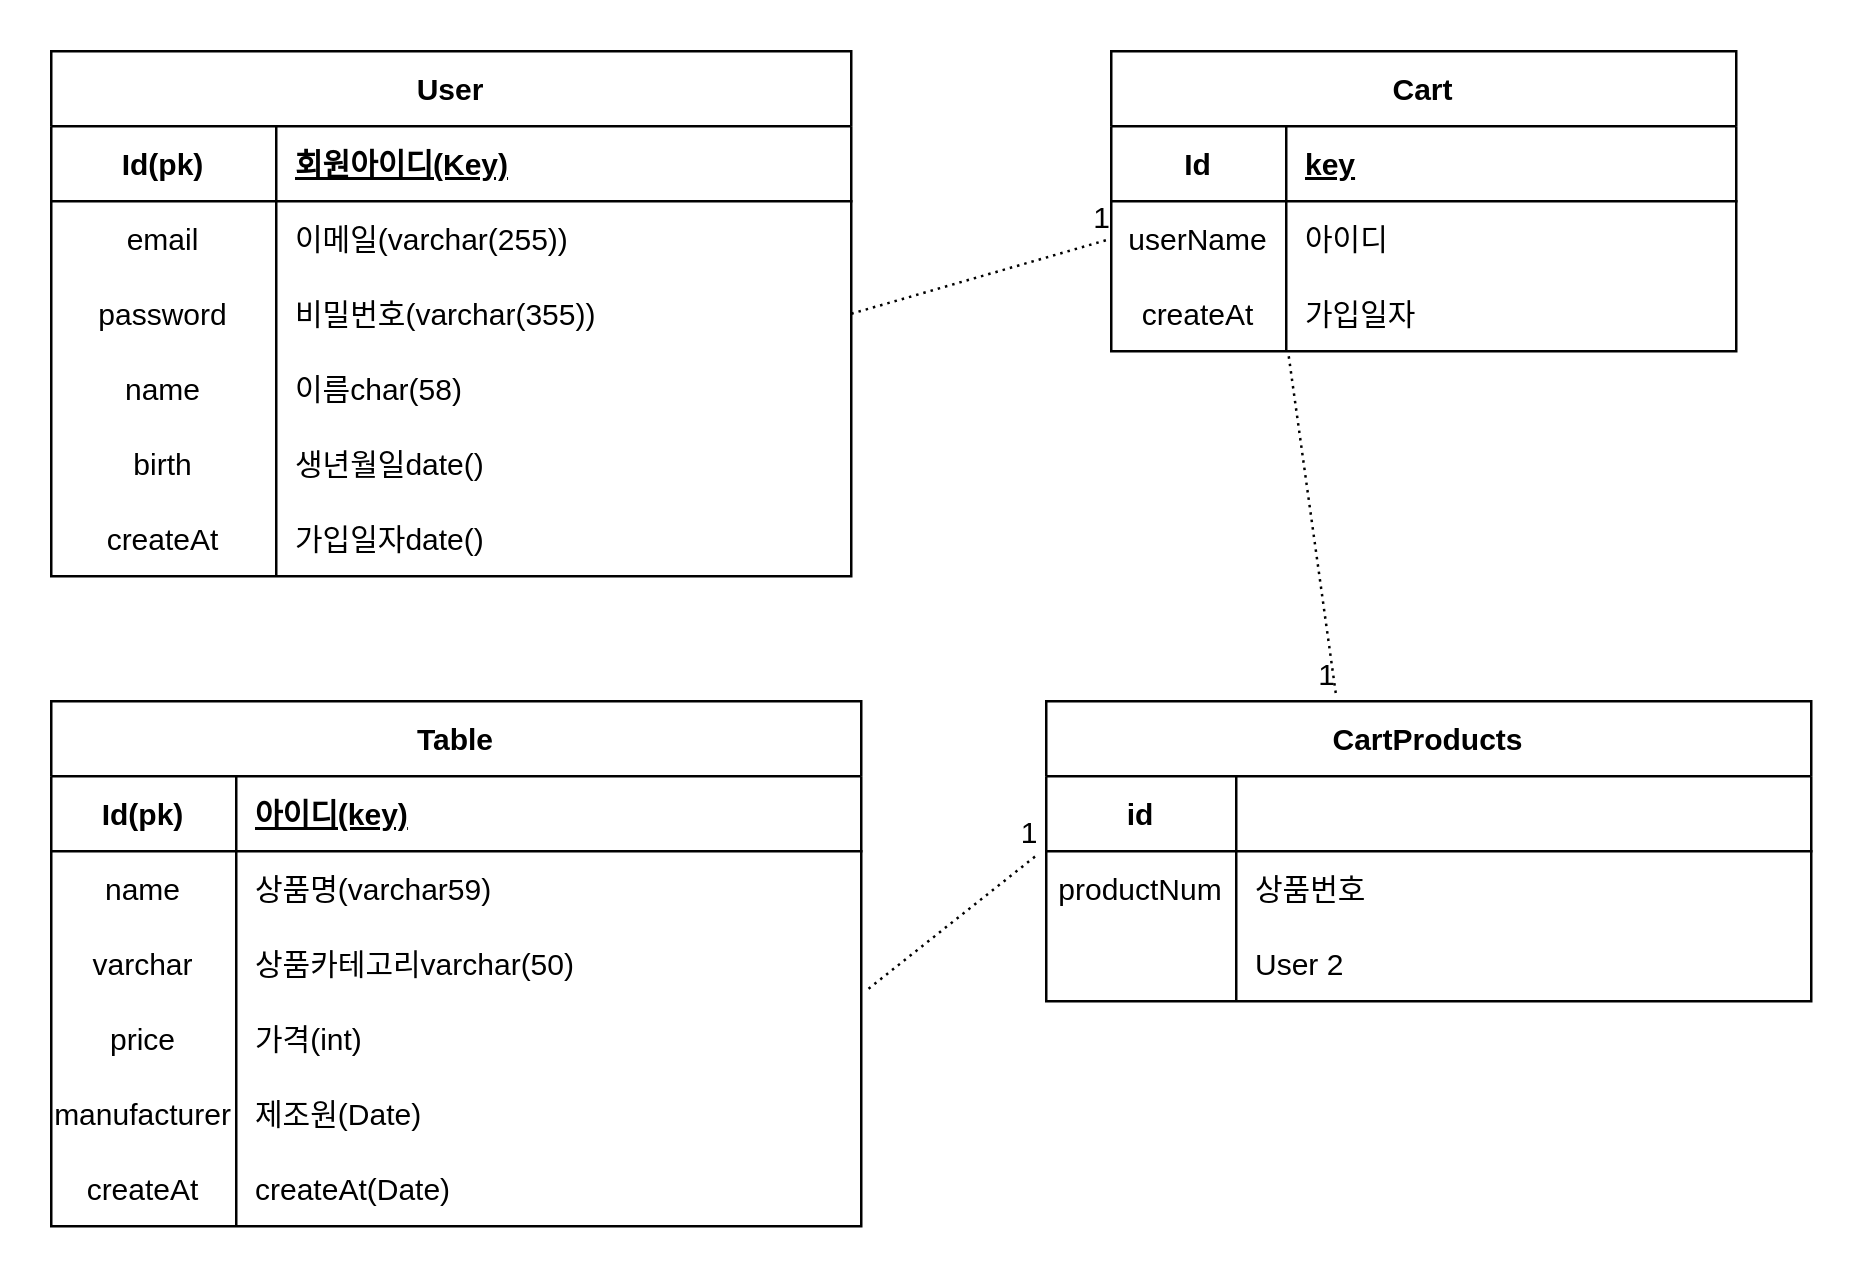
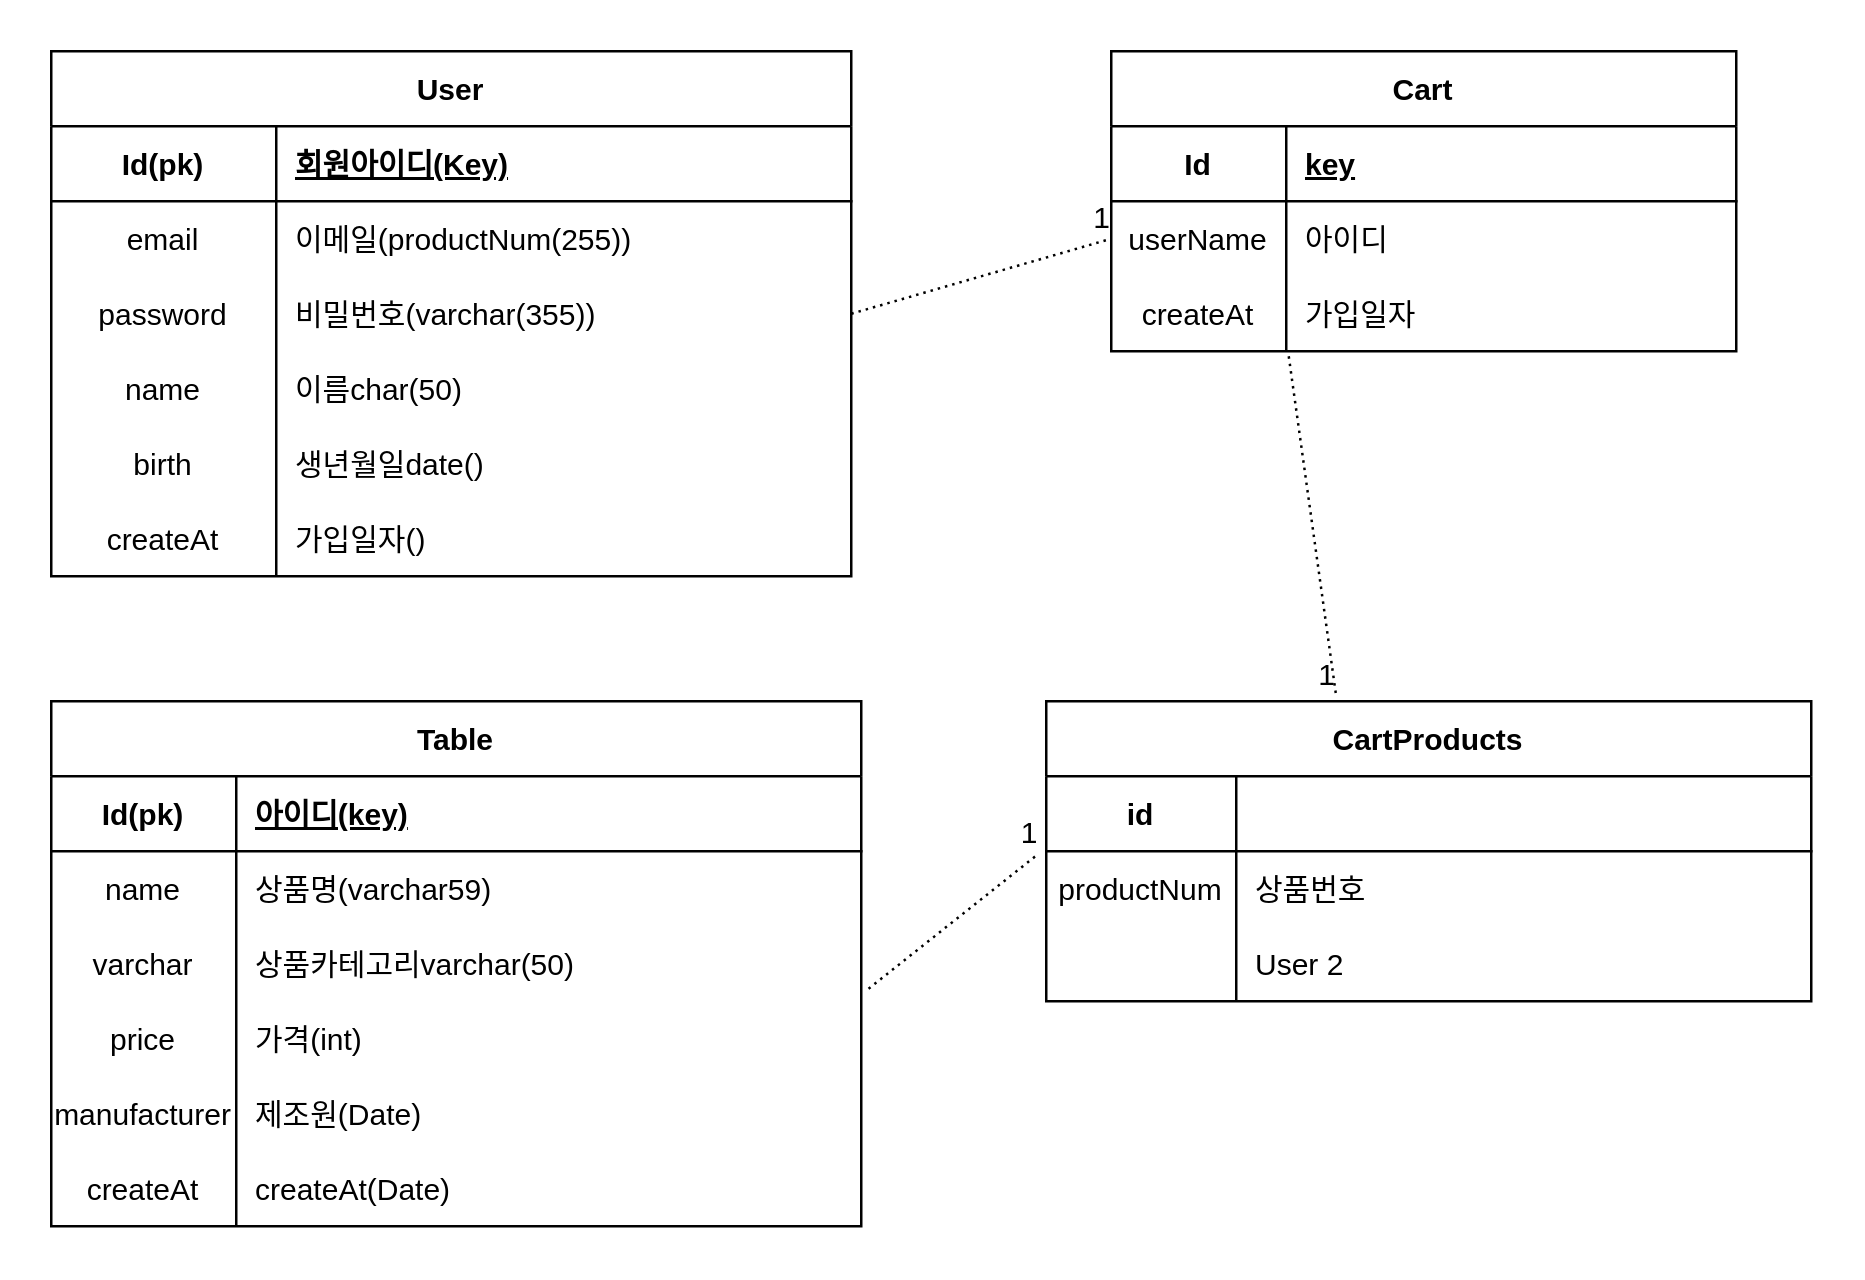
node "이메일(varchar(255))": label "이메일(varchar(255))" -> "이메일(productNum(255))"
node "이름char(58)": label "이름char(58)" -> "이름char(50)"
node "가입일자date()": label "가입일자date()" -> "가입일자()"
